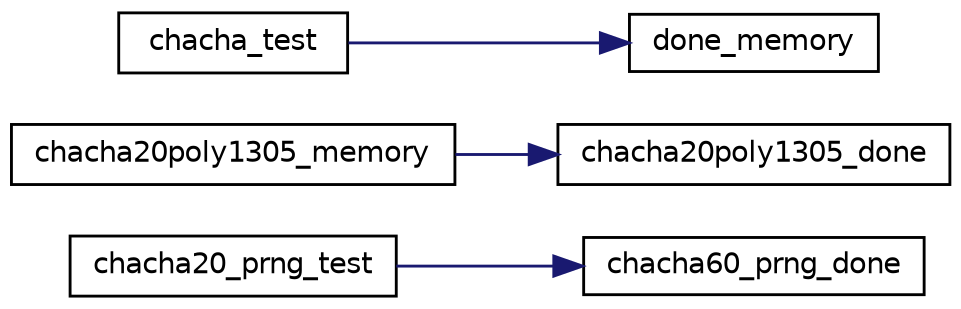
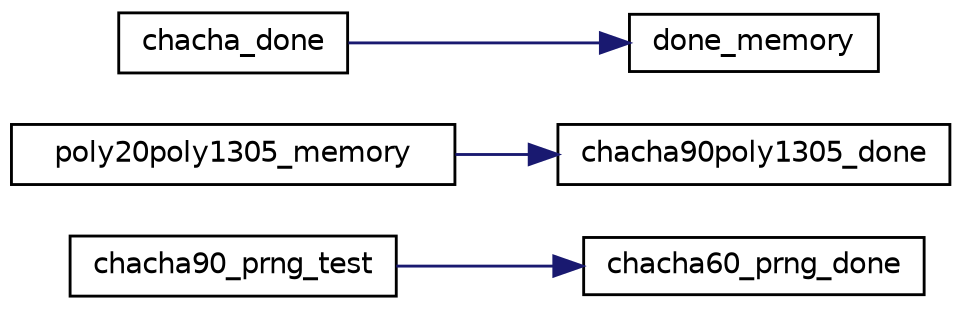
node "chacha_test": label "chacha_test" -> "chacha_done"
node "chacha20poly1305_memory": label "chacha20poly1305_memory" -> "poly20poly1305_memory"
node "chacha20poly1305_done": label "chacha20poly1305_done" -> "chacha90poly1305_done"
node "chacha20_prng_test": label "chacha20_prng_test" -> "chacha90_prng_test"
